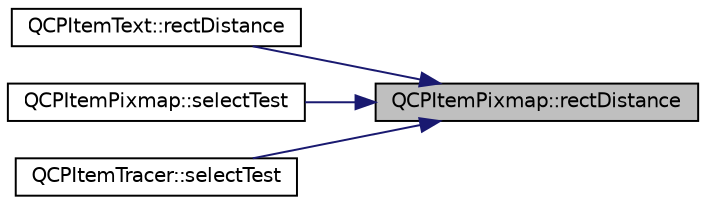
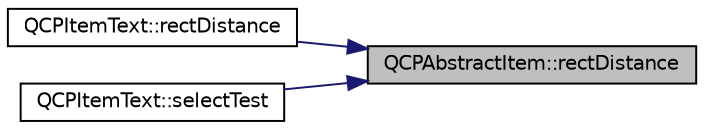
node "QCPItemPixmap::selectTest": removed
node "QCPItemPixmap::rectDistance": label "QCPItemPixmap::rectDistance" -> "QCPAbstractItem::rectDistance"
node "QCPItemTracer::selectTest": label "QCPItemTracer::selectTest" -> "QCPItemText::selectTest"
